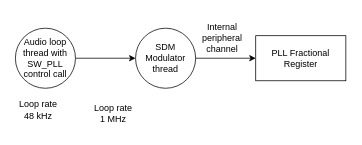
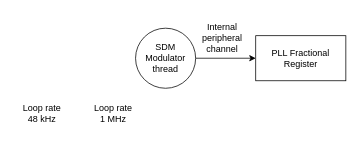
node "Audio loop thread with SW_PLL control call": removed
edge "Audio loop thread with SW_PLL control call" -> "SDM Modulator thread": removed
node "Loop rate 48 kHz": moved (38, 110) -> (42, 114)
